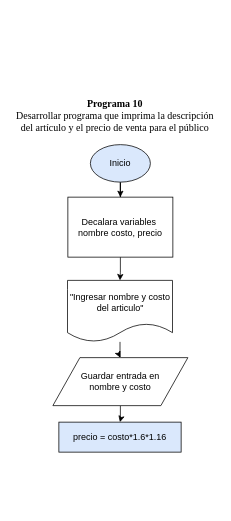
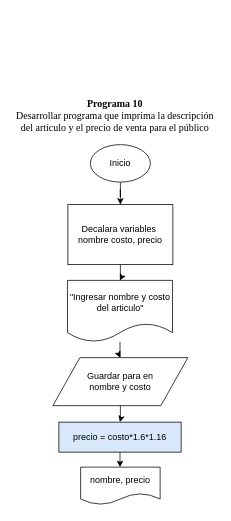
node "Inicio": fillcolor #dae8fc -> #ffffff
node "Decalara variables nombre costo, precio": moved (120, 227) -> (120, 234)
node "Guardar entrada en nombre y costo": label "Guardar entrada en nombre y costo" -> "Guardar para en nombre y costo"
edge "precio = costo*1.6*1.16" -> "nombre, precio": added
node "nombre, precio": added
